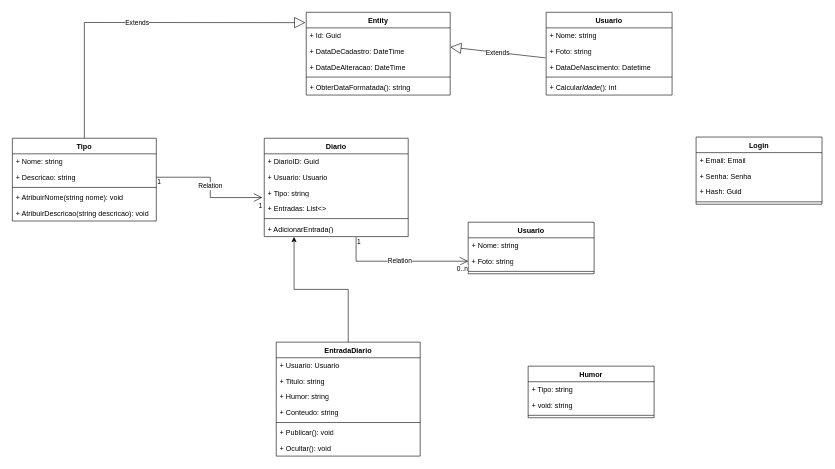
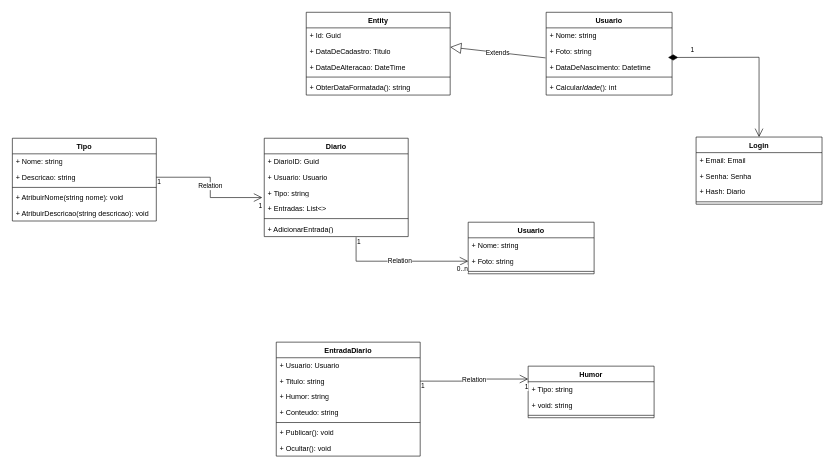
edge "Tipo" -> "Entity": removed, label "Extends"
node "+ DataDeCadastro: DateTime": label "+ DataDeCadastro: DateTime" -> "+ DataDeCadastro: Titulo"
edge "+ DataDeNascimento: Datetime" -- "Login": added, label "1"
node "+ Hash: Guid": label "+ Hash: Guid" -> "+ Hash: Diario"
edge "EntradaDiario" -> "+ AdicionarEntrada()": removed
edge "+ Titulo: string" -> "Humor": added, labels "1", "Relation", "1"
